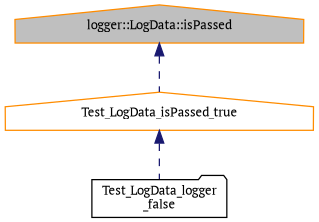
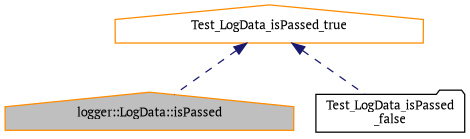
edge "Test_LogData_isPassed_true" -> "logger::LogData::isPassed": reversed
node "Test_LogData_logger _false": label "Test_LogData_logger _false" -> "Test_LogData_isPassed _false"
